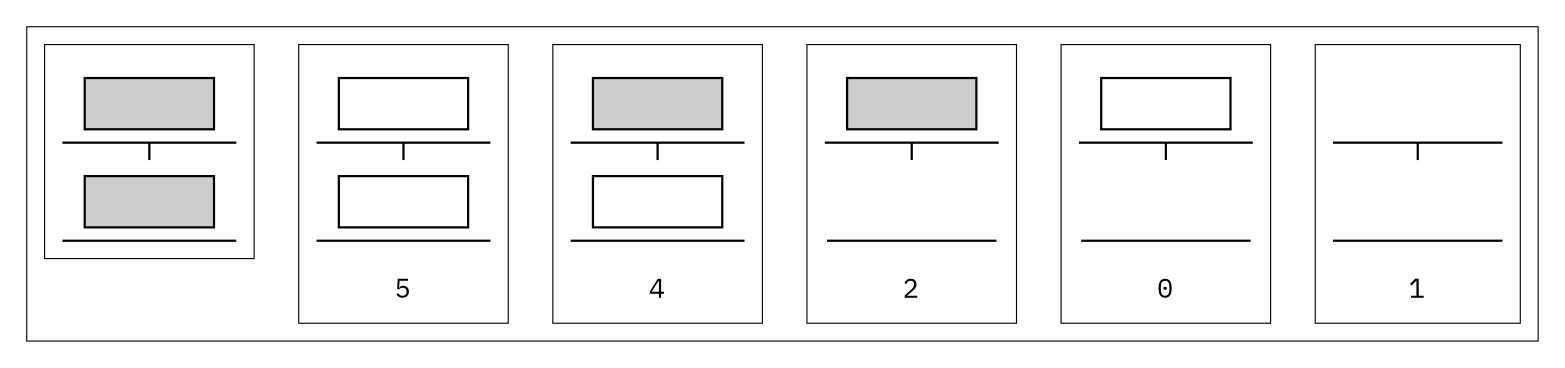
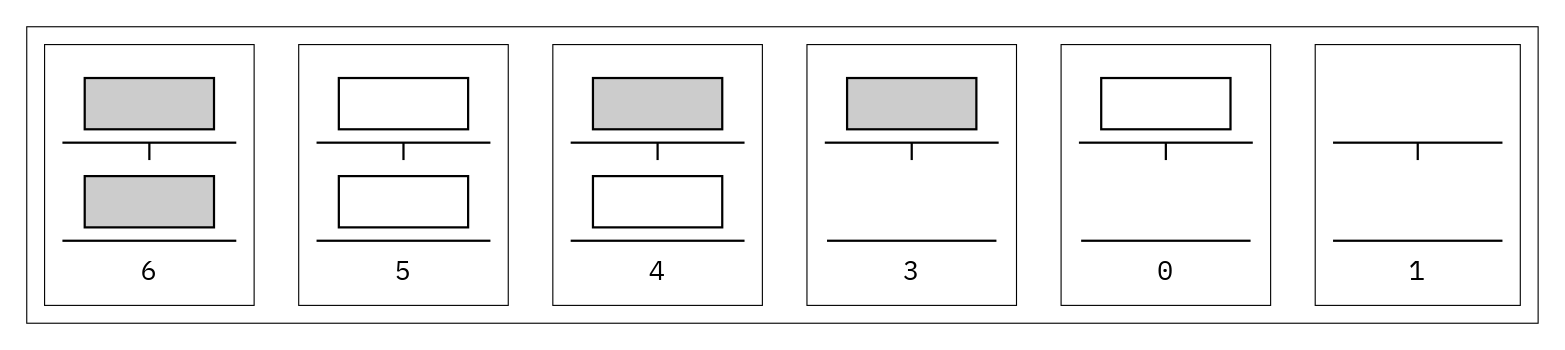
node "6": added
node "2": label "2" -> "3"
